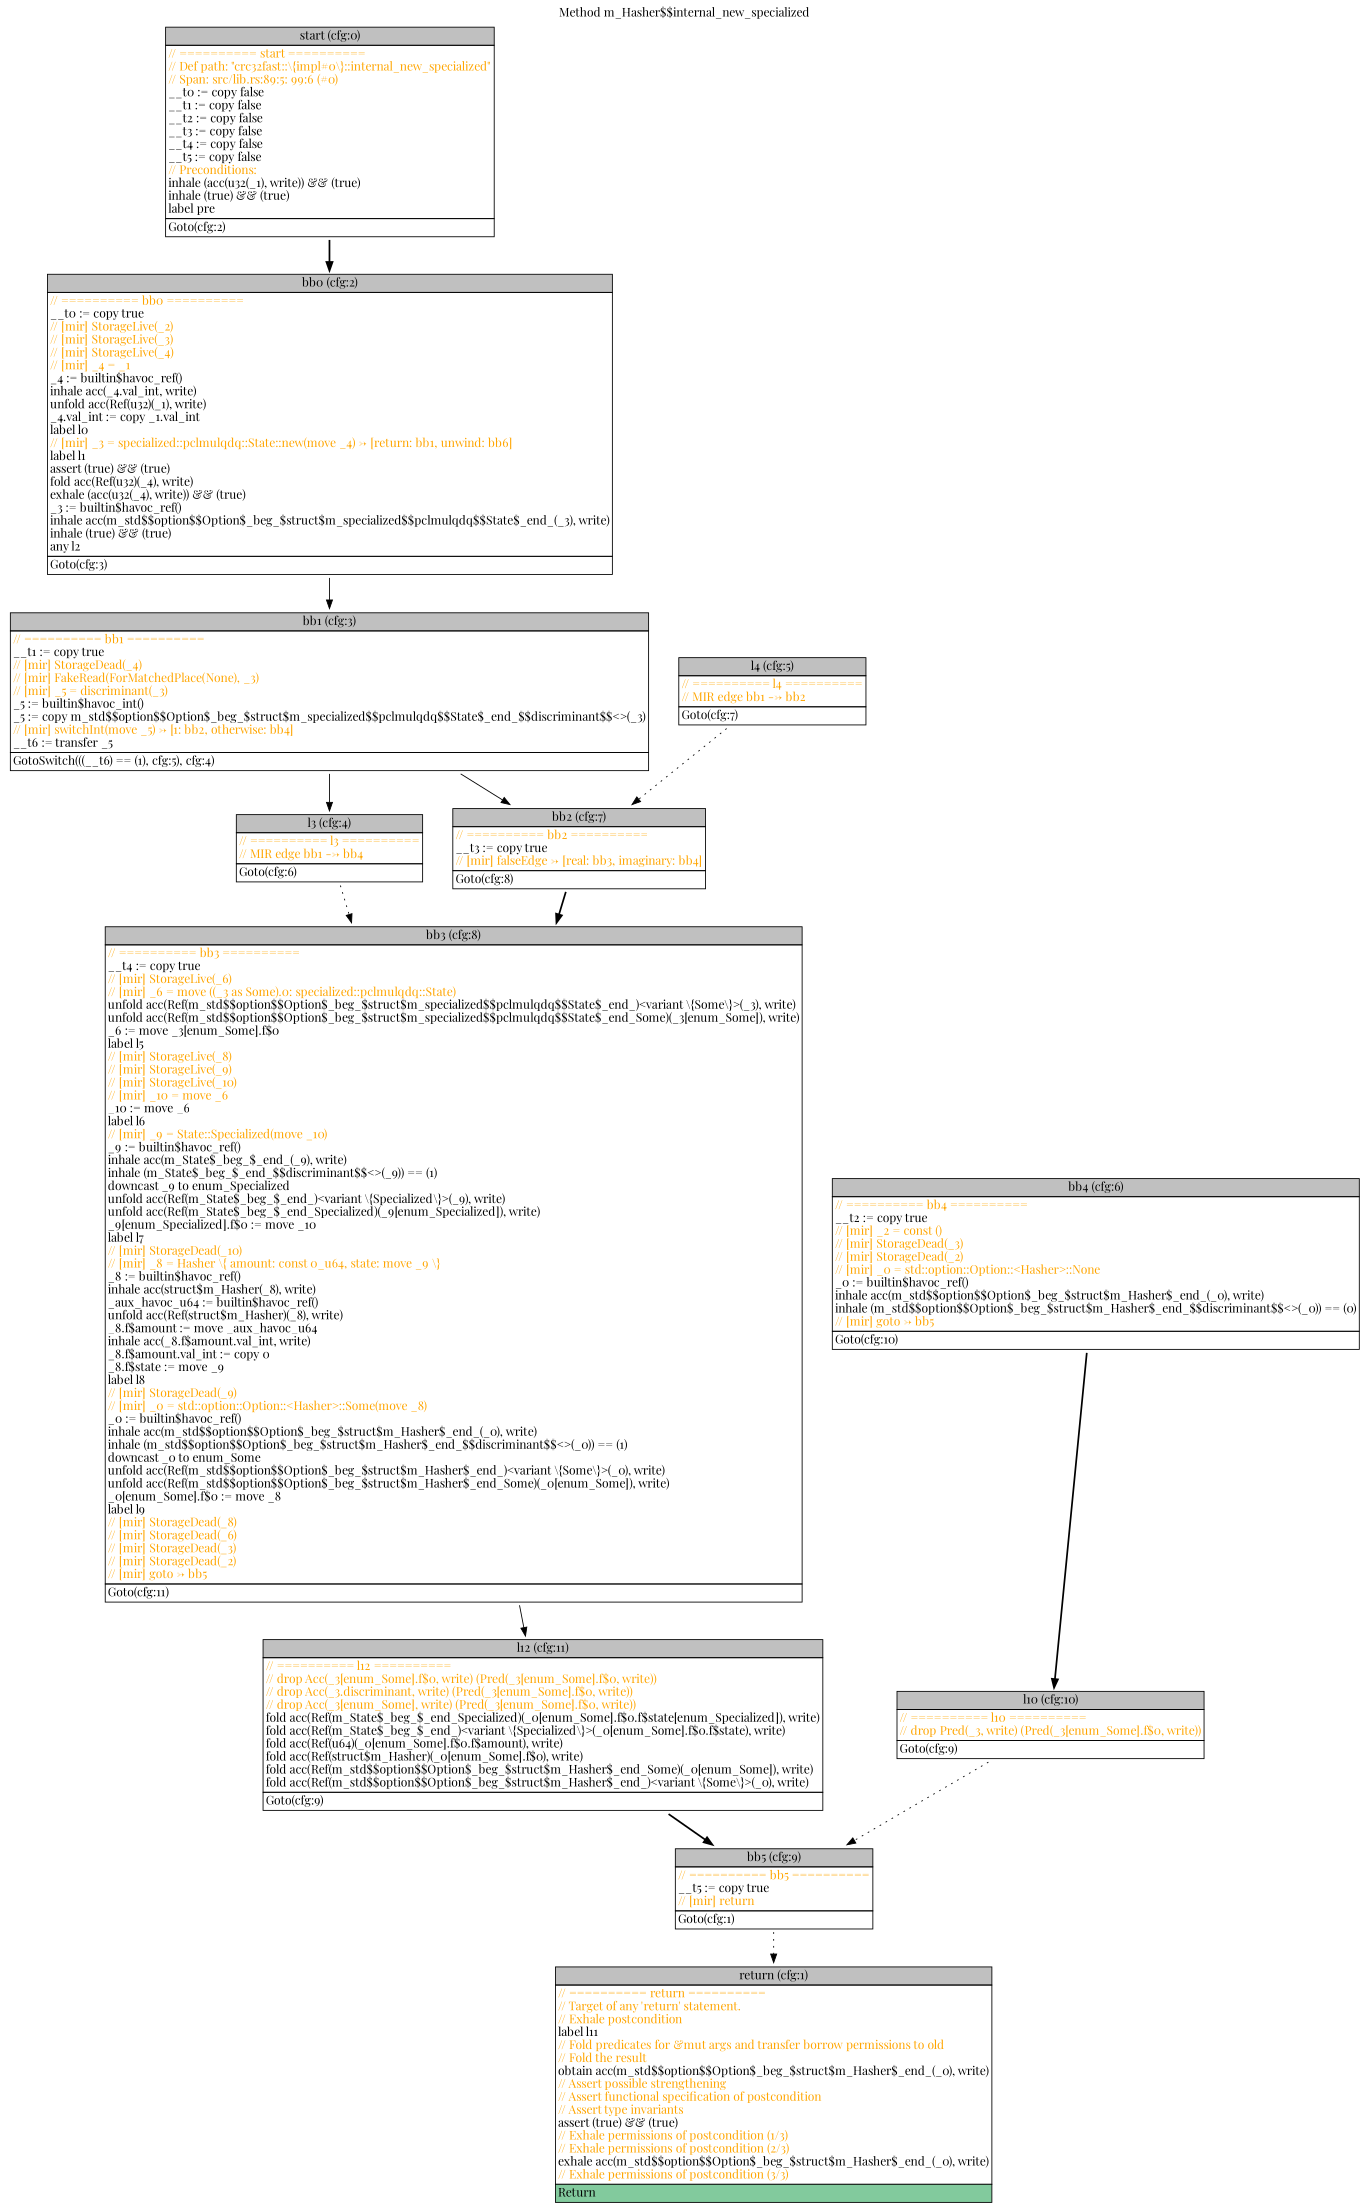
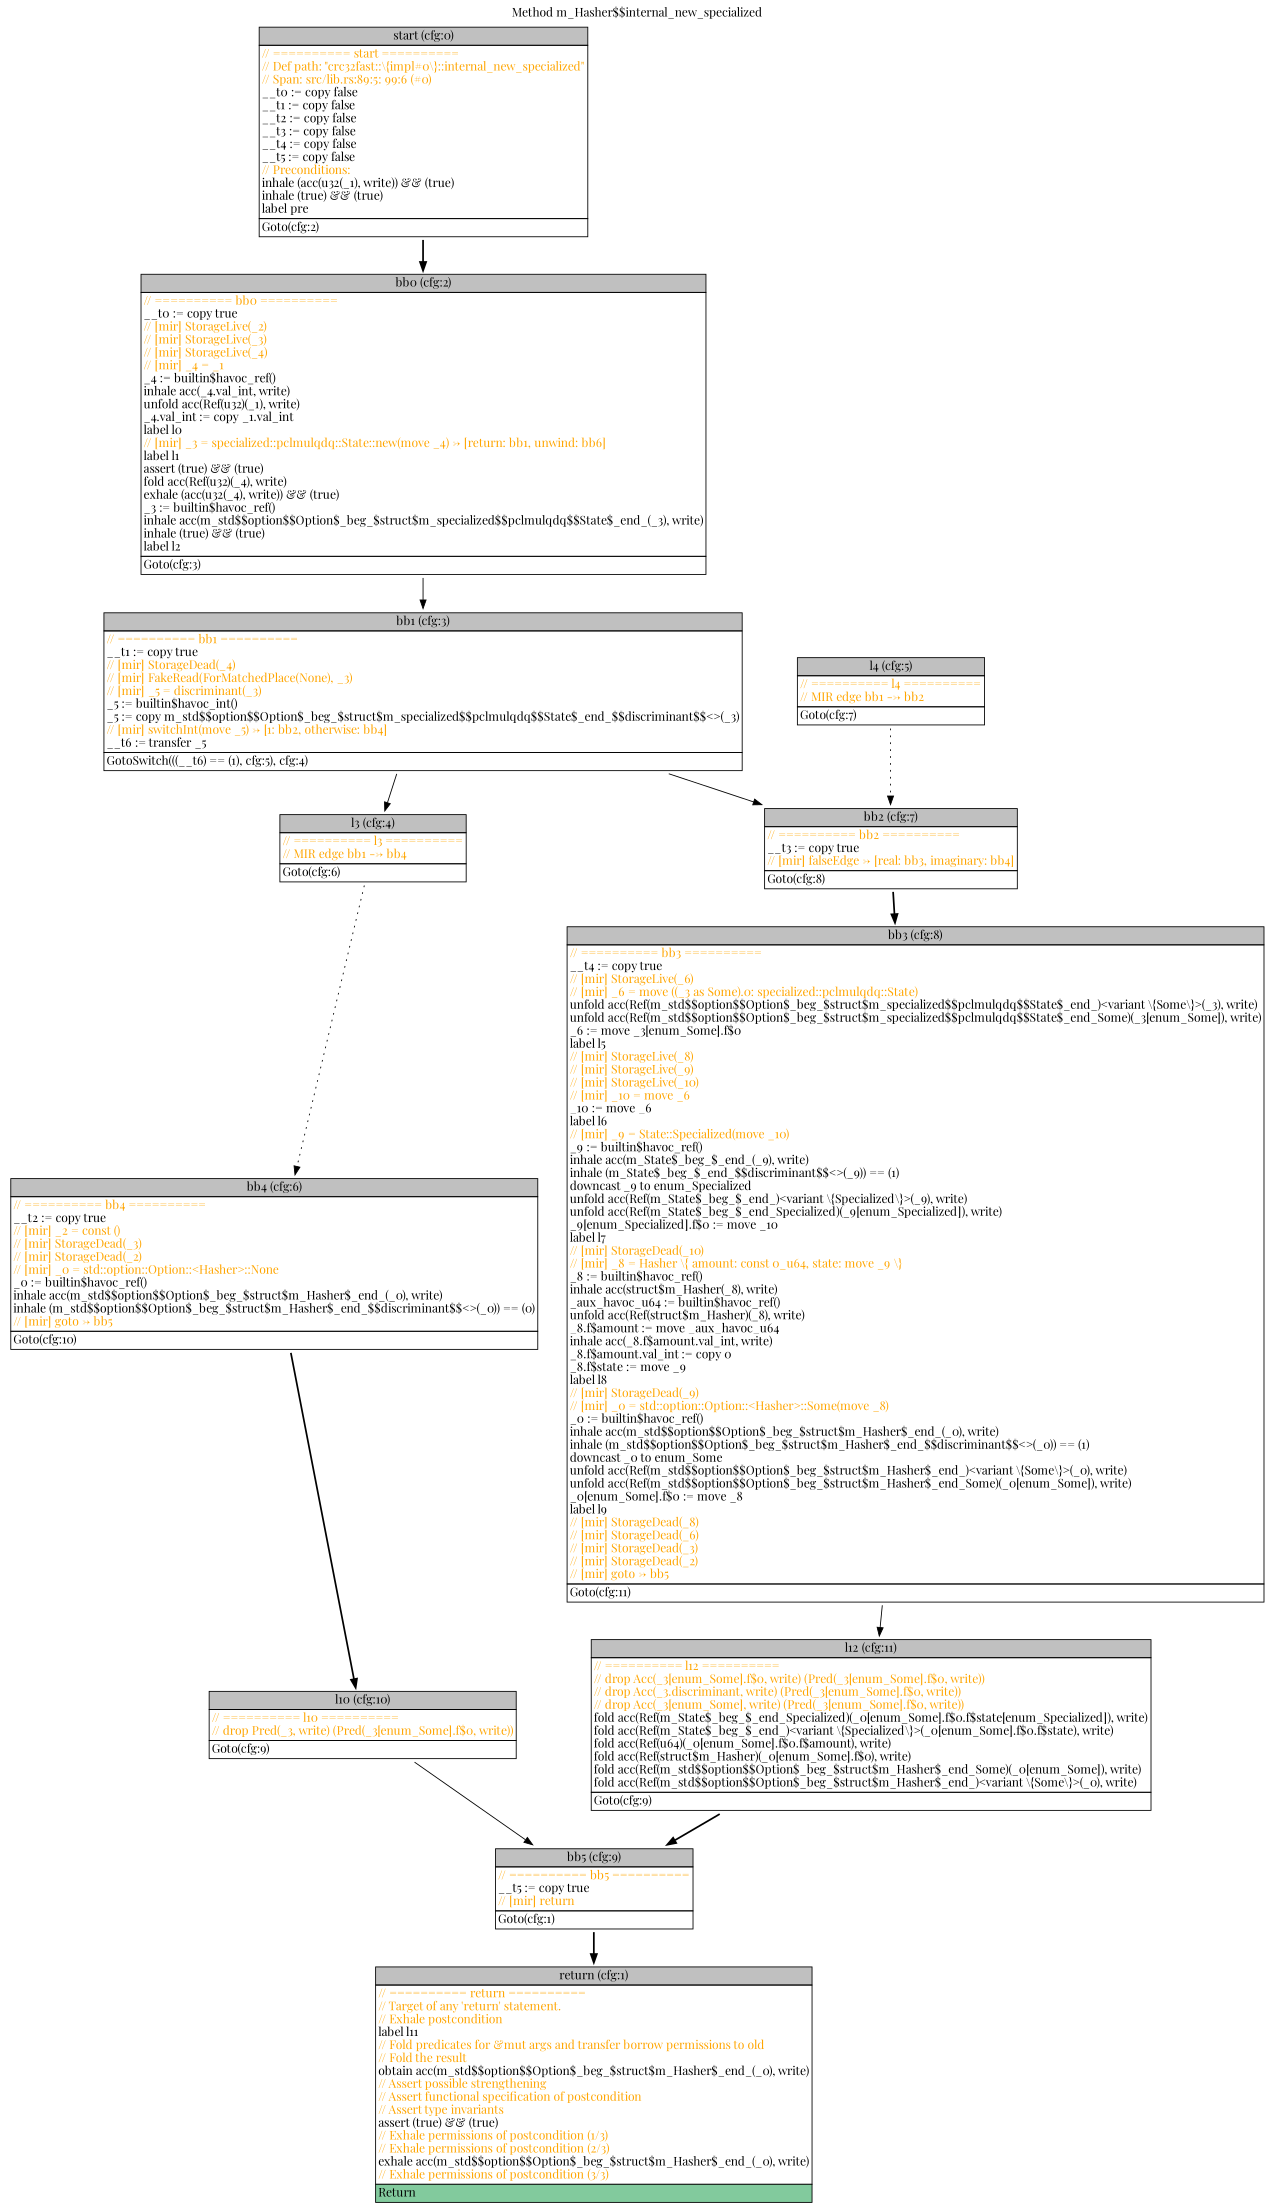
node "bb0 (cfg:2)": text "any l2" -> "label l2"
edge "l3 (cfg:4)" -> "bb3 (cfg:8)": now "l3 (cfg:4)" -> "bb4 (cfg:6)"
edge "l10 (cfg:10)" -> "bb5 (cfg:9)": style dotted -> solid
edge "bb5 (cfg:9)" -> "return (cfg:1)": style dotted -> bold
